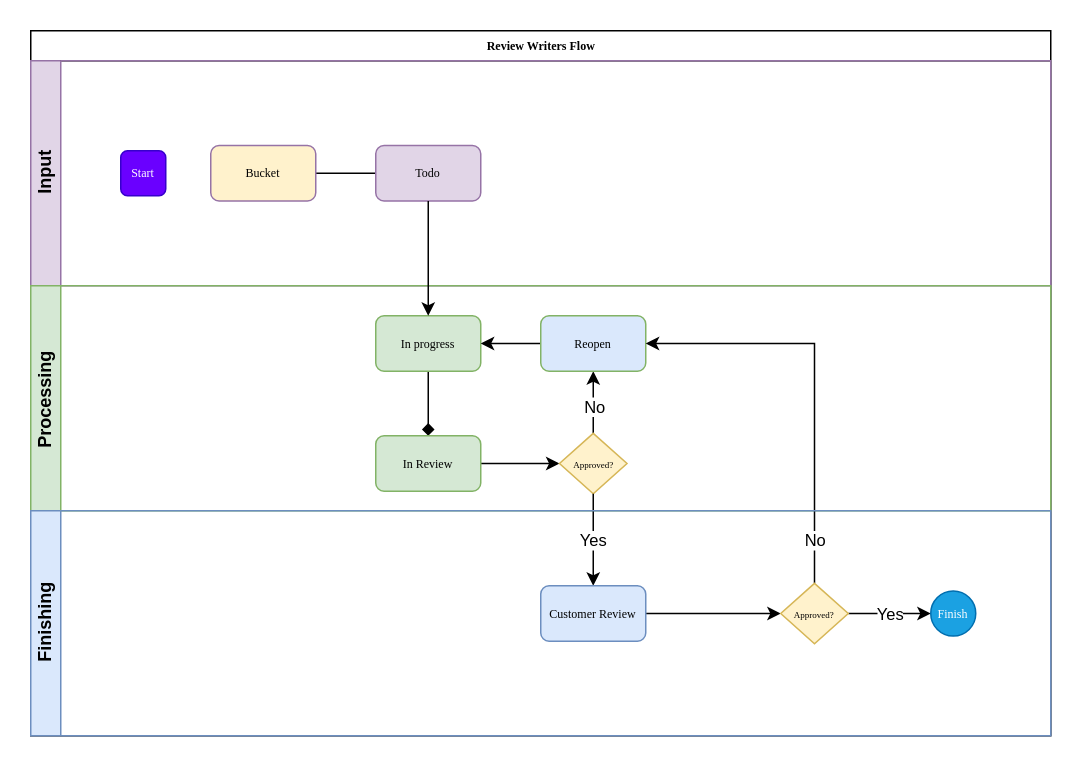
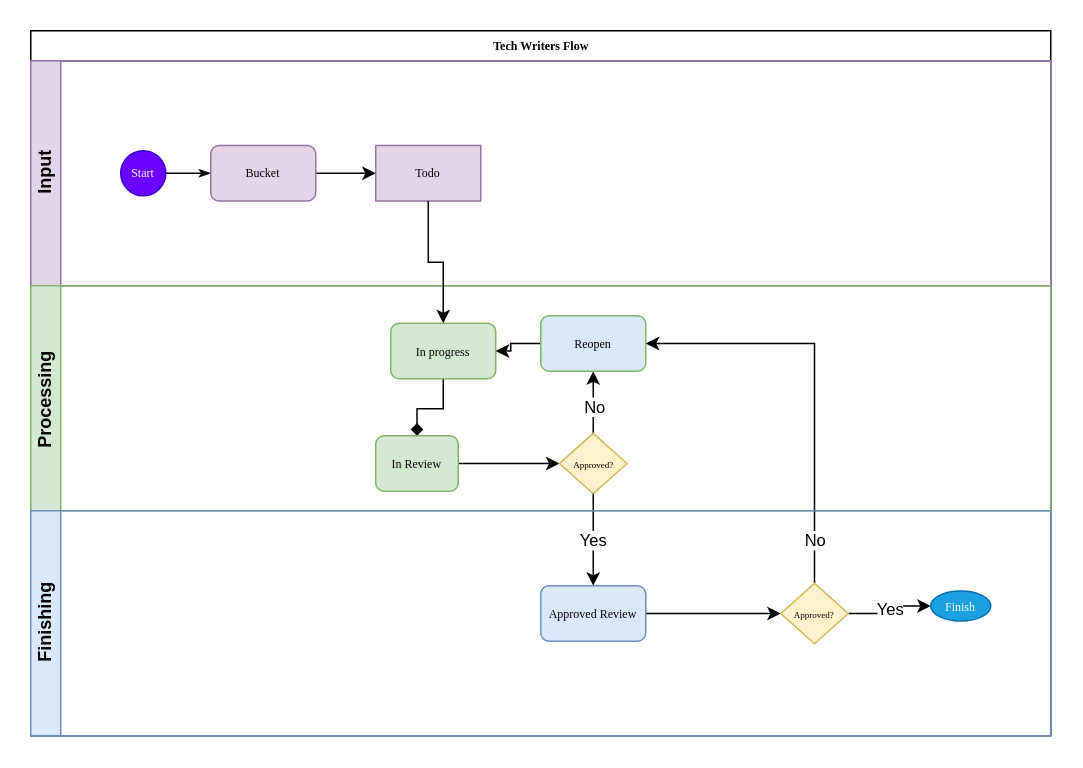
node "Review Writers Flow": label "Review Writers Flow" -> "Tech Writers Flow"
node "Start": shape rounded rectangle -> ellipse
edge "Start" -> "Bucket": added
node "Bucket": fillcolor #fff2cc -> #e1d5e7
edge "Bucket" -- "Todo": arrowhead none -> classic
node "Todo": shape rounded rectangle -> rectangle
node "In progress": moved (428, 344) -> (443, 351)
node "In Review": size 105x56 -> 83x56
node "Customer Review": label "Customer Review" -> "Approved Review"
node "Finish": size 45x45 -> 60x30
